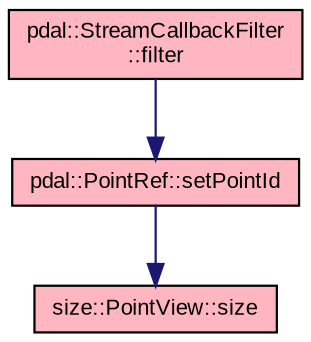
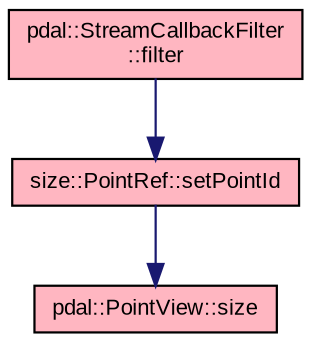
node "pdal::PointRef::setPointId": label "pdal::PointRef::setPointId" -> "size::PointRef::setPointId"
node "size::PointView::size": label "size::PointView::size" -> "pdal::PointView::size"
